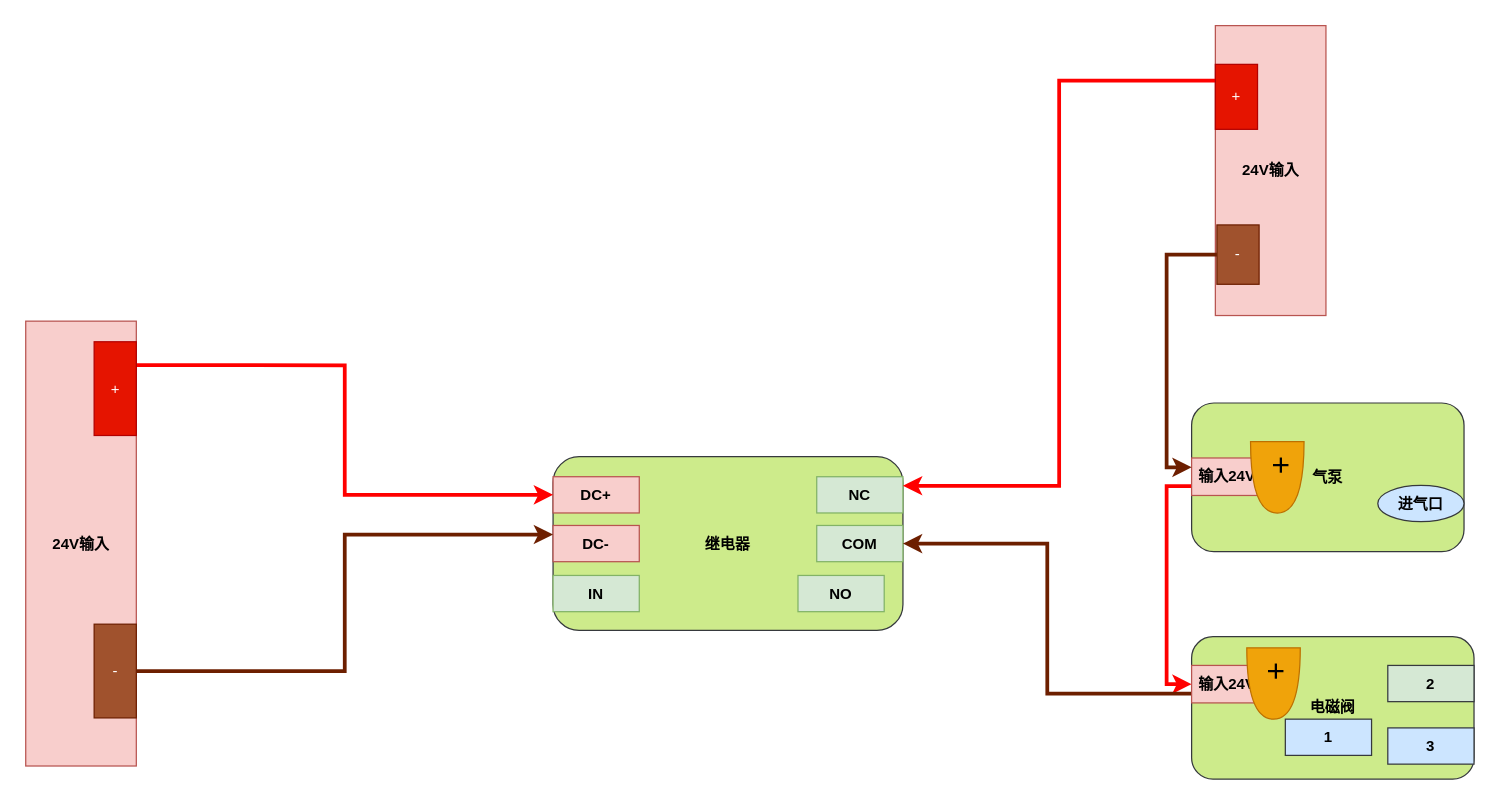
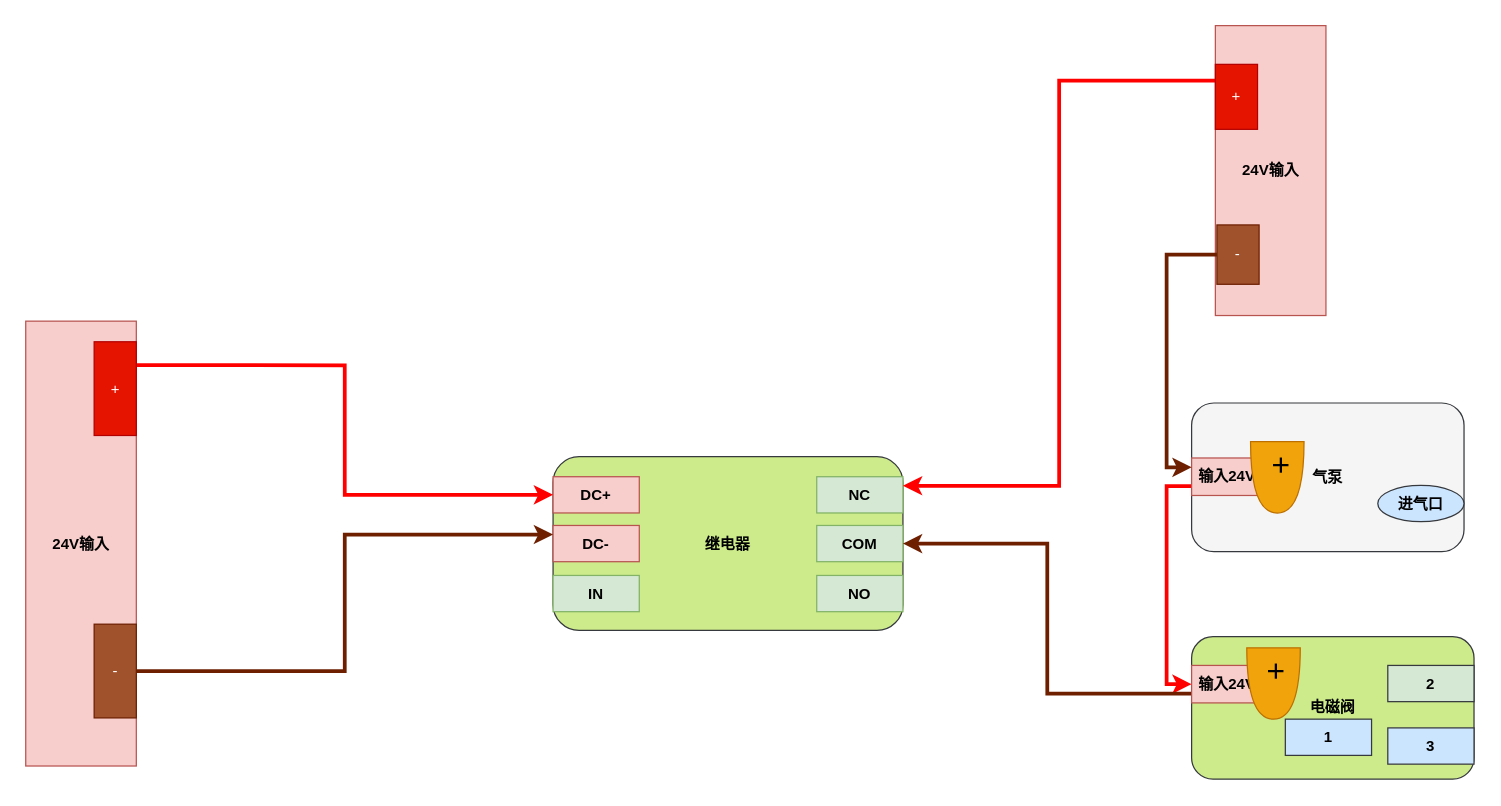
node "气泵": fillcolor #cdeb8b -> #f5f5f5
node "NO": moved (841, 594) -> (860, 594)
